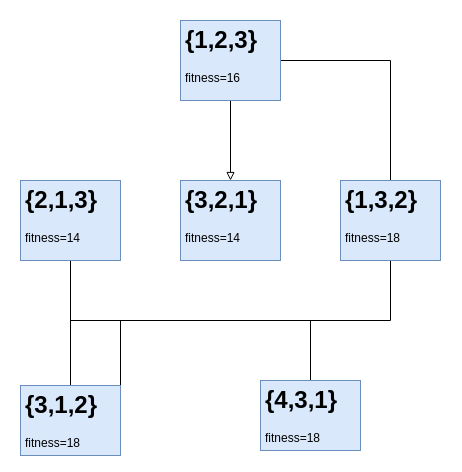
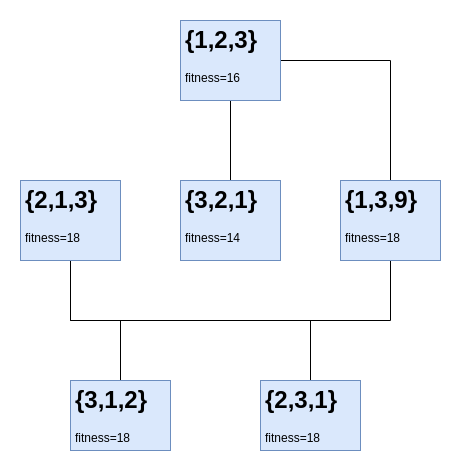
edge "{1,2,3}fitness=16" -> "{3,2,1}fitness=14": arrowhead block -> none
node "{2,1,3}fitness=14": label "{2,1,3}fitness=14" -> "{2,1,3}fitness=18"
node "{1,3,2}fitness=18": label "{1,3,2}fitness=18" -> "{1,3,9}fitness=18"
node "{4,3,1}fitness=18": label "{4,3,1}fitness=18" -> "{2,3,1}fitness=18"
node "{3,1,2}fitness=18": moved (71, 421) -> (121, 416)
